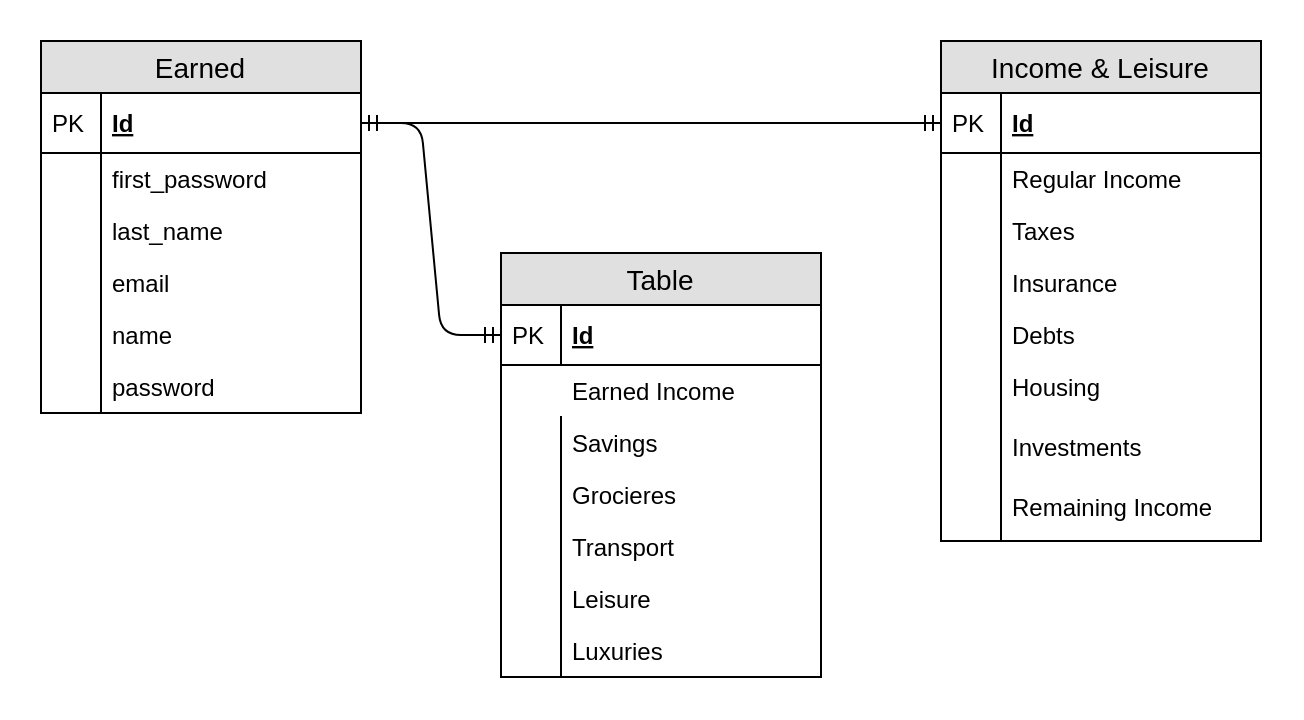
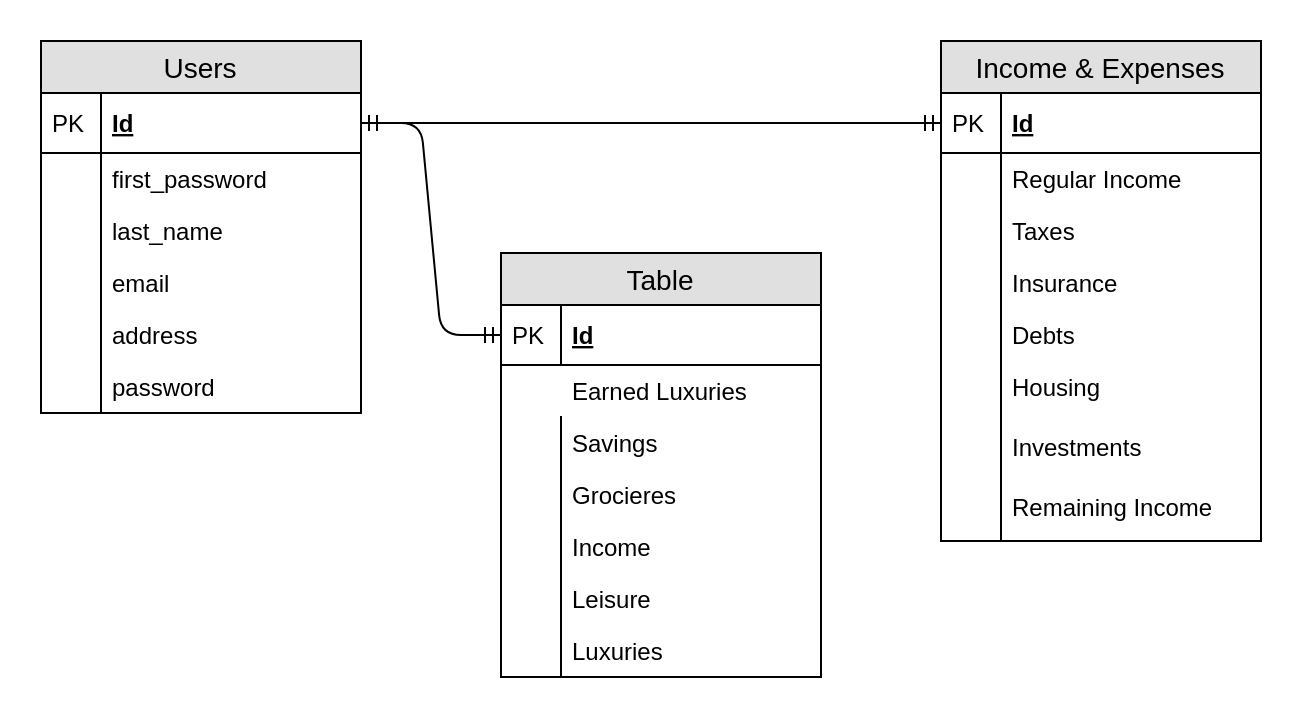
node "Earned": label "Earned" -> "Users"
node "Income & Leisure": label "Income & Leisure" -> "Income & Expenses"
node "name": label "name" -> "address"
node "Earned Income": label "Earned Income" -> "Earned Luxuries"
node "Transport": label "Transport" -> "Income"
